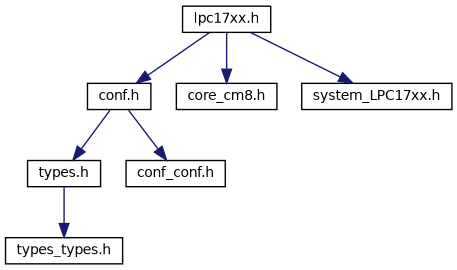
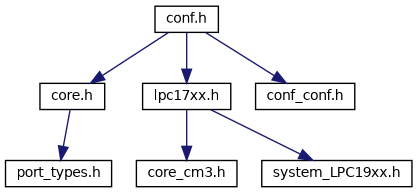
edge "lpc17xx.h" -> "conf.h": reversed
node "core_cm8.h": label "core_cm8.h" -> "core_cm3.h"
node "system_LPC17xx.h": label "system_LPC17xx.h" -> "system_LPC19xx.h"
node "types.h": label "types.h" -> "core.h"
node "types_types.h": label "types_types.h" -> "port_types.h"
